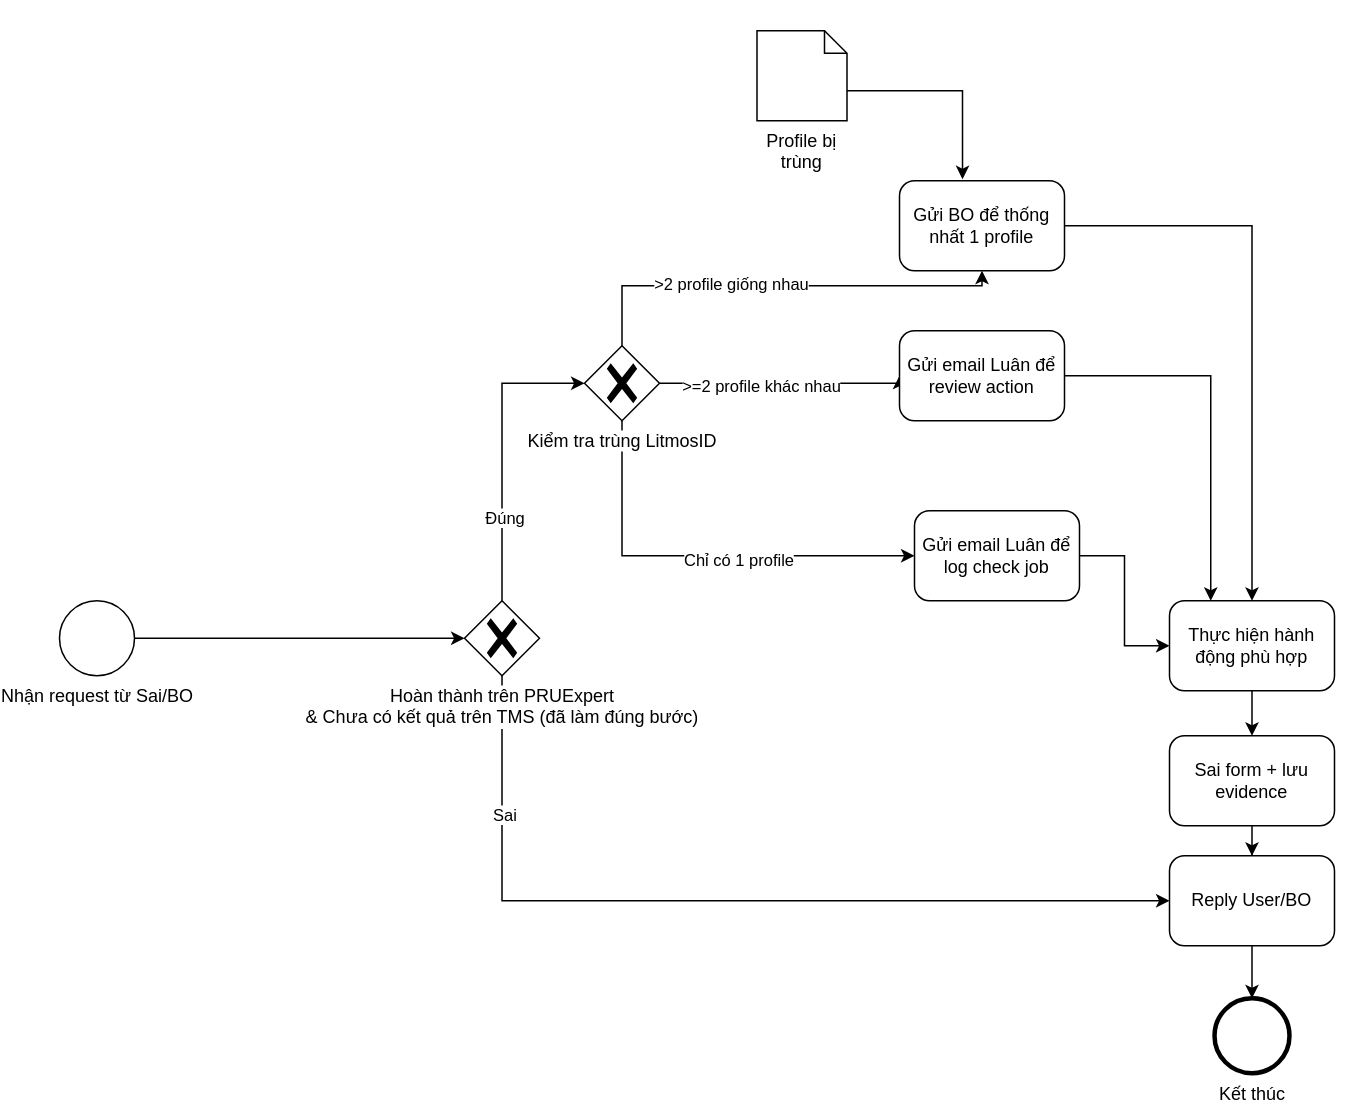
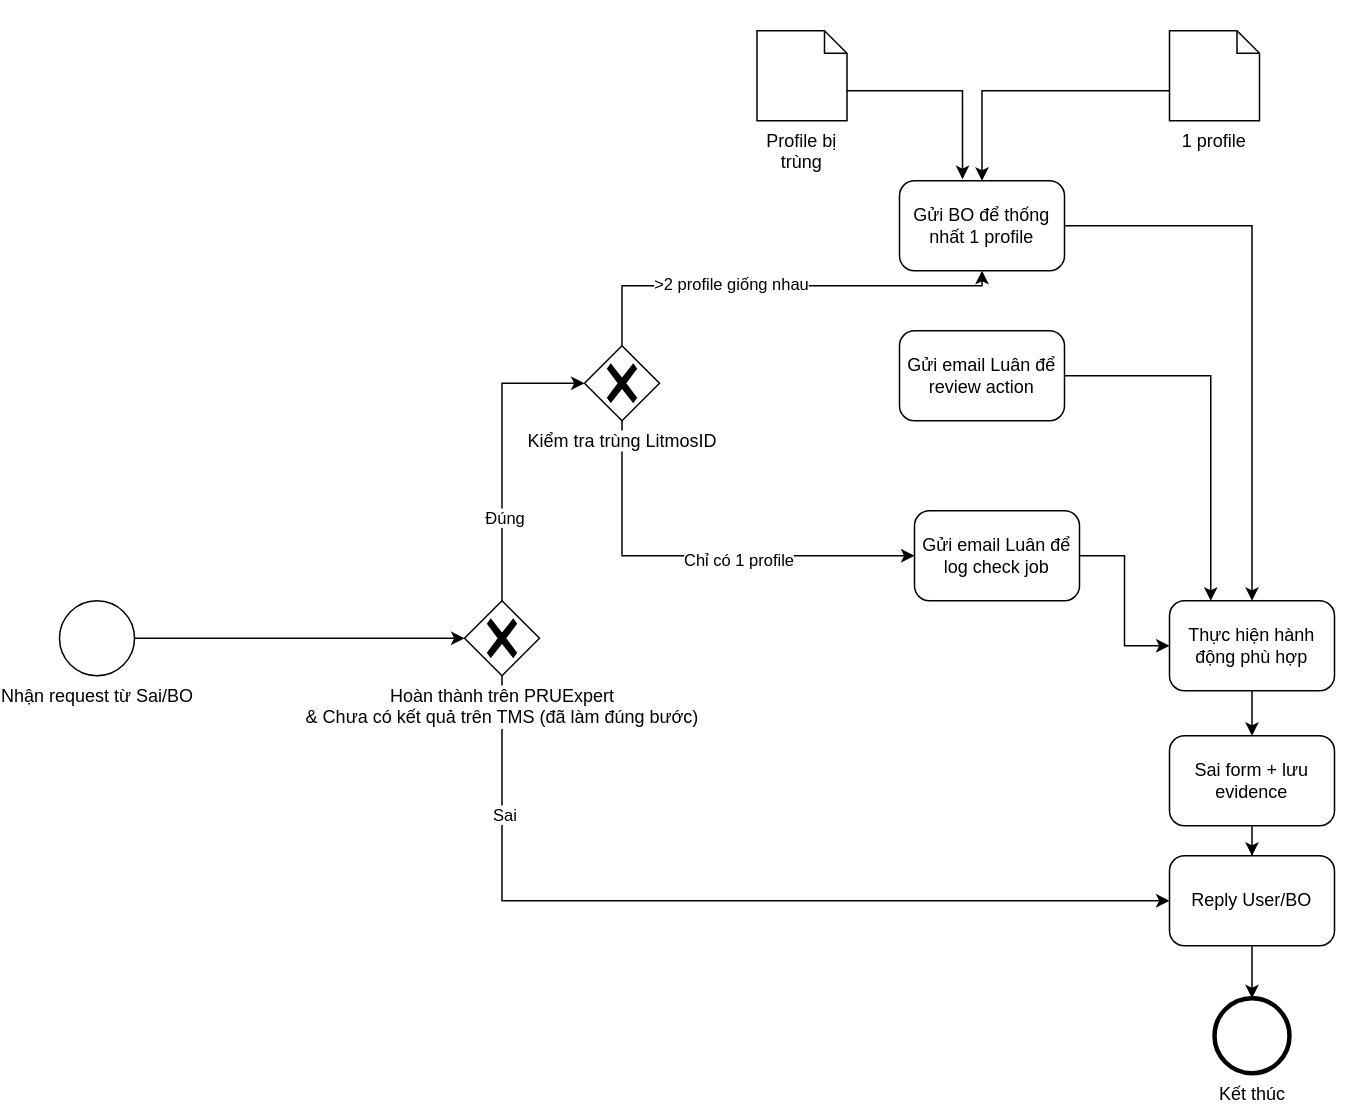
node "1 profile": added
edge "1 profile" -> "Gửi BO để thống nhất 1 profile": added
edge "Kiểm tra trùng LitmosID" -> "Gửi email Luân để review action": removed, label ">=2 profile khác nhau"
